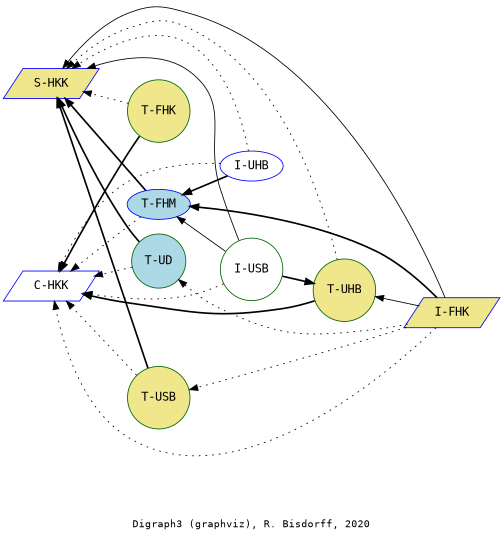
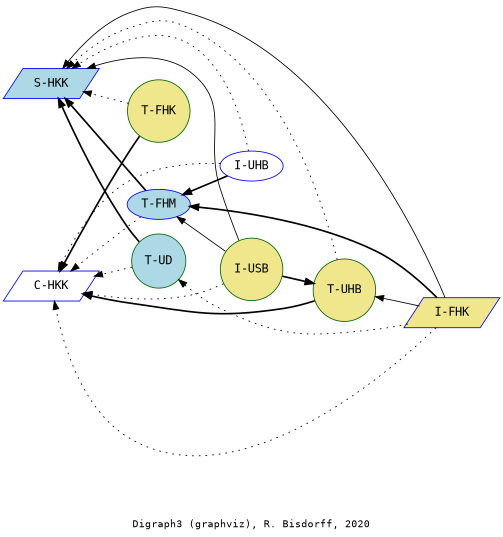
node "S-HKK": fillcolor khaki -> lightblue
node "I-USB": fillcolor white -> khaki
node "T-USB": removed
